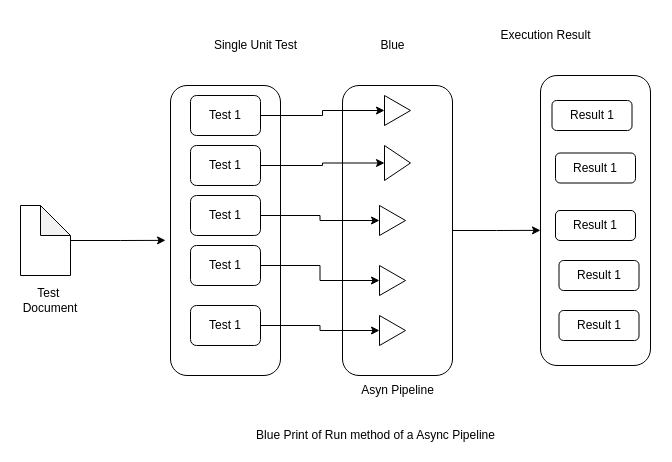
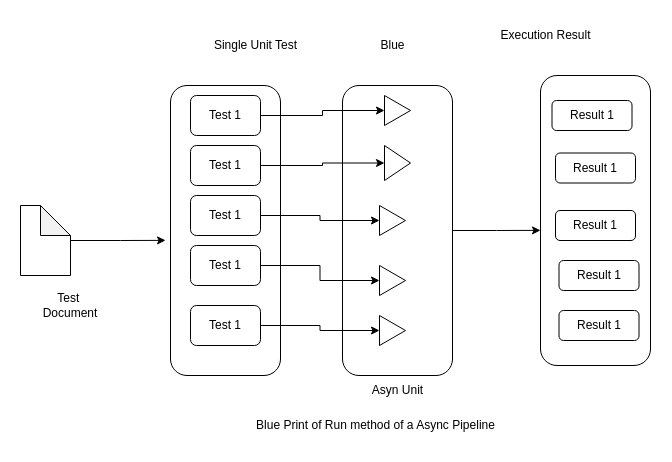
node "Test Document": moved (51, 301) -> (71, 306)
node "Asyn Pipeline": label "Asyn Pipeline" -> "Asyn Unit"
node "Blue Print of Run method of a Async Pipeline": moved (376, 436) -> (376, 426)
